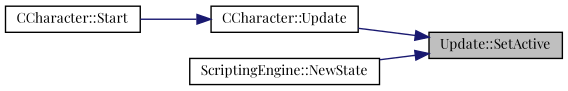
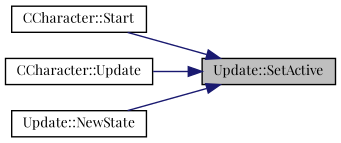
edge "CCharacter::Start" -> "CCharacter::Update": now "CCharacter::Start" -> "Update::SetActive"
node "ScriptingEngine::NewState": label "ScriptingEngine::NewState" -> "Update::NewState"
